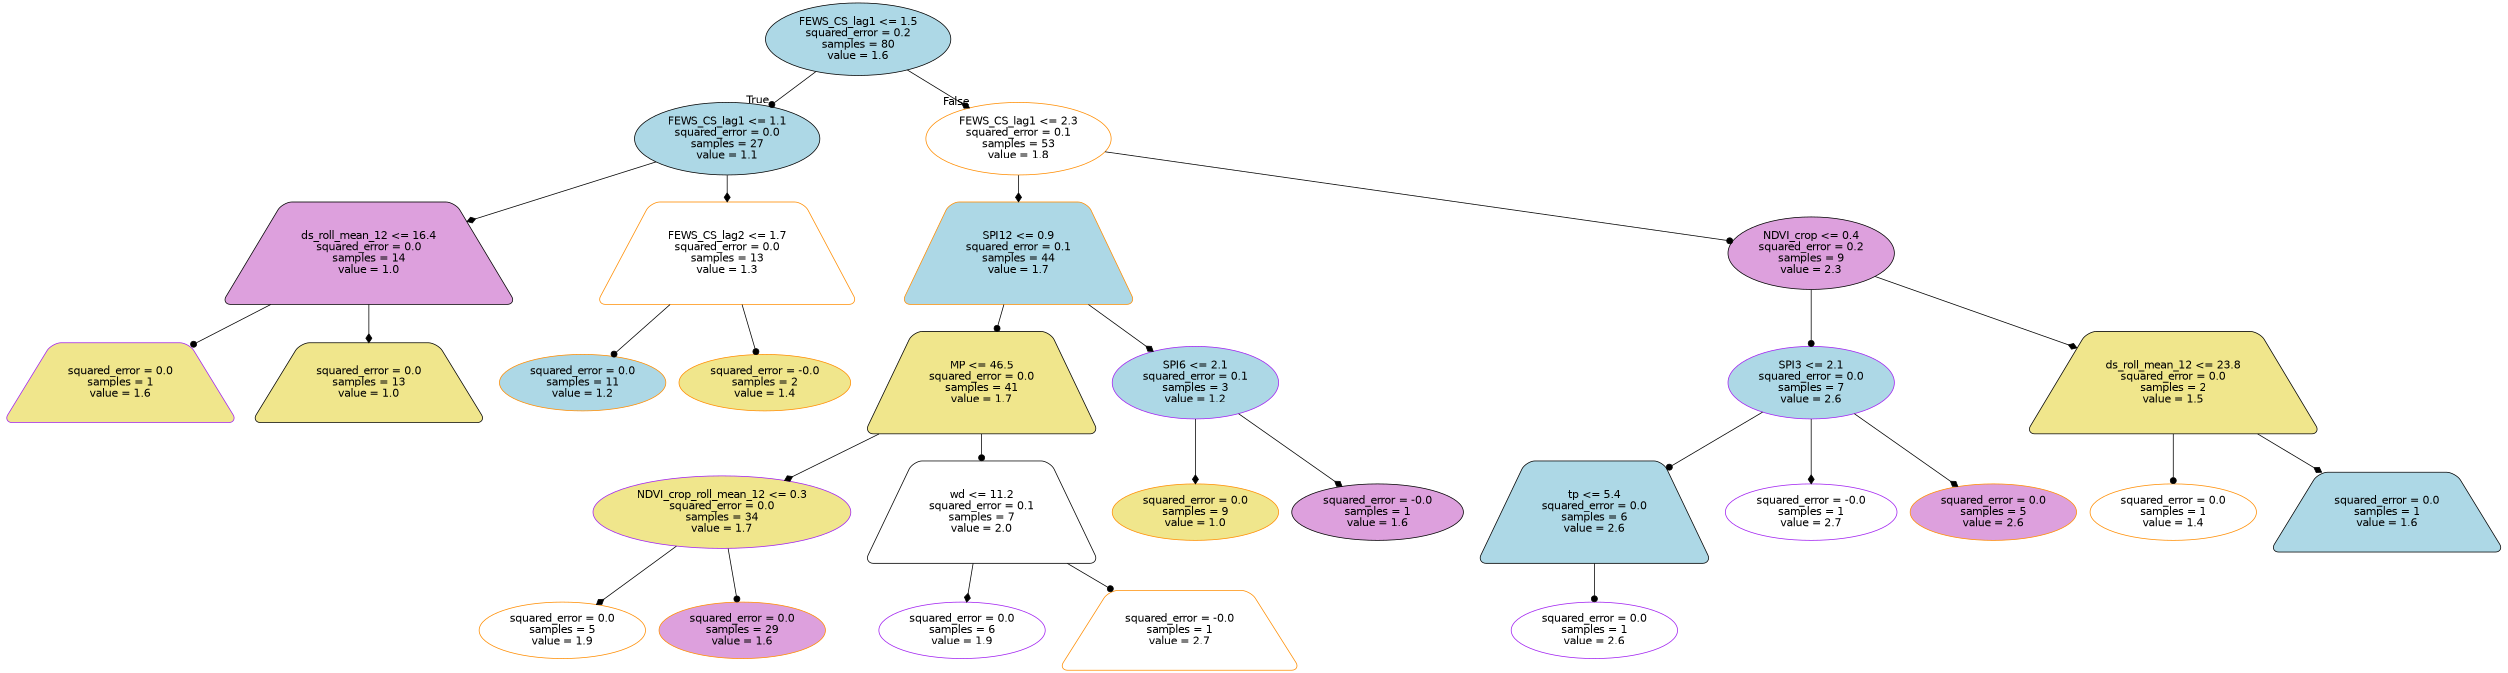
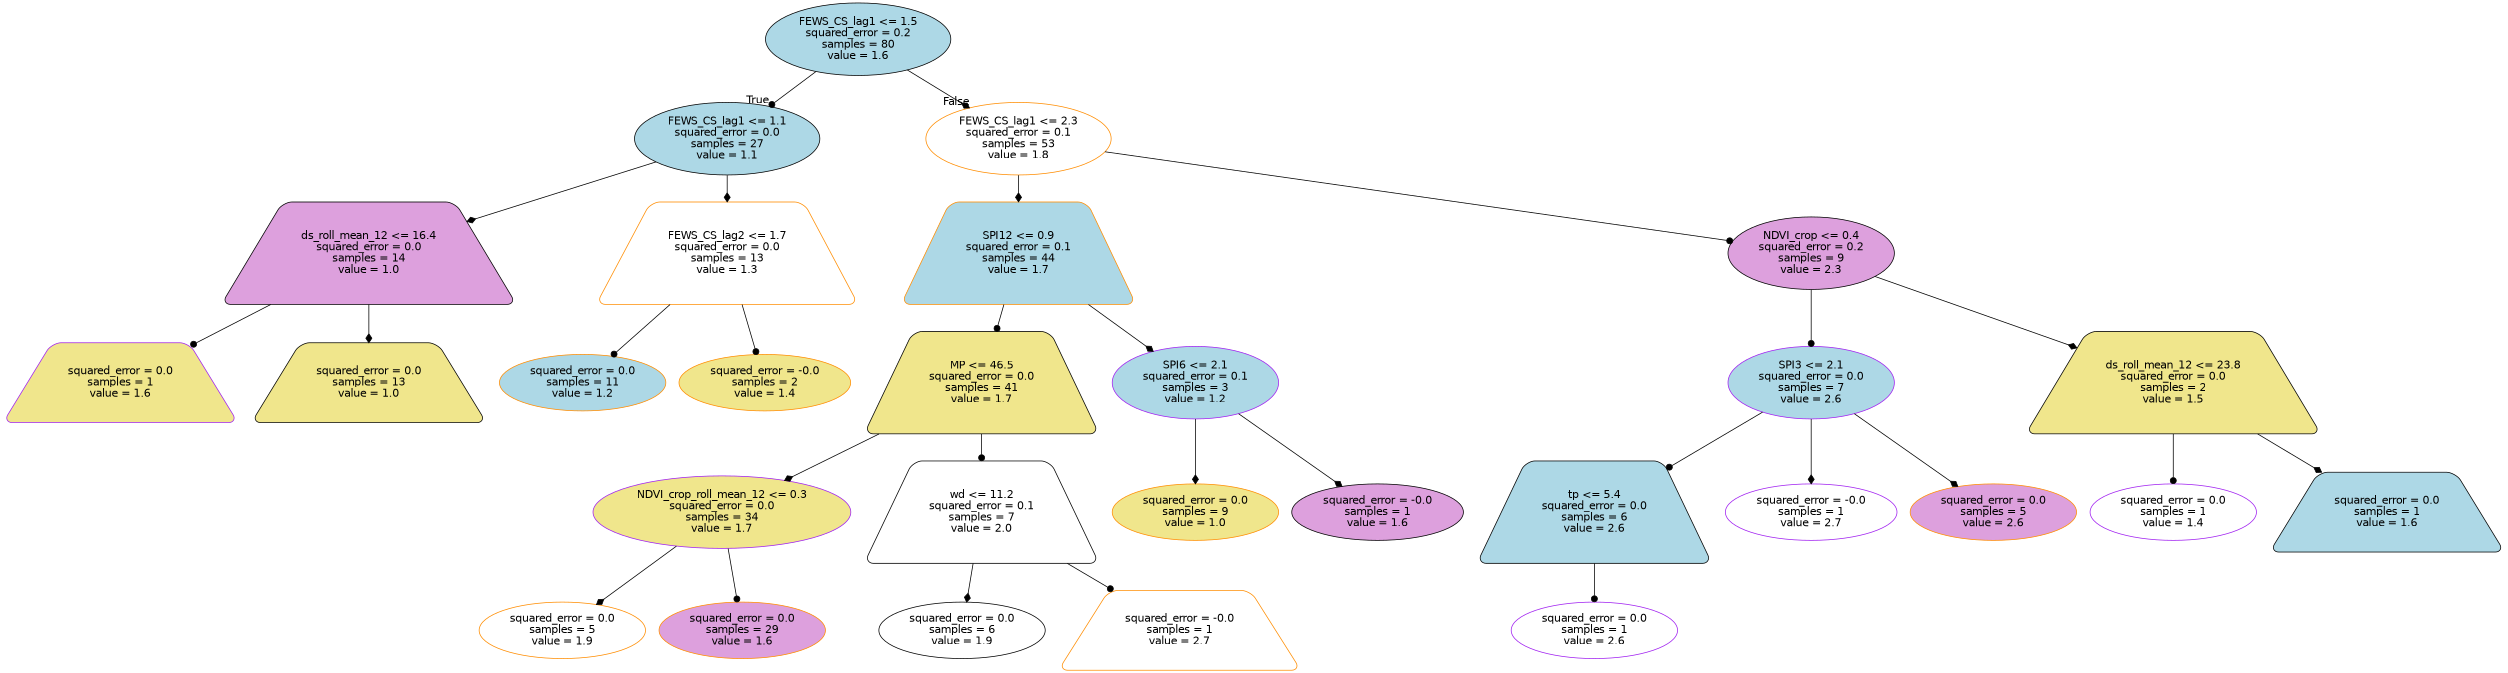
node "squared_error = 0.0 samples = 1 value = 1.4": color darkorange -> purple
node "squared_error = 0.0 samples = 6 value = 1.9": color purple -> black
